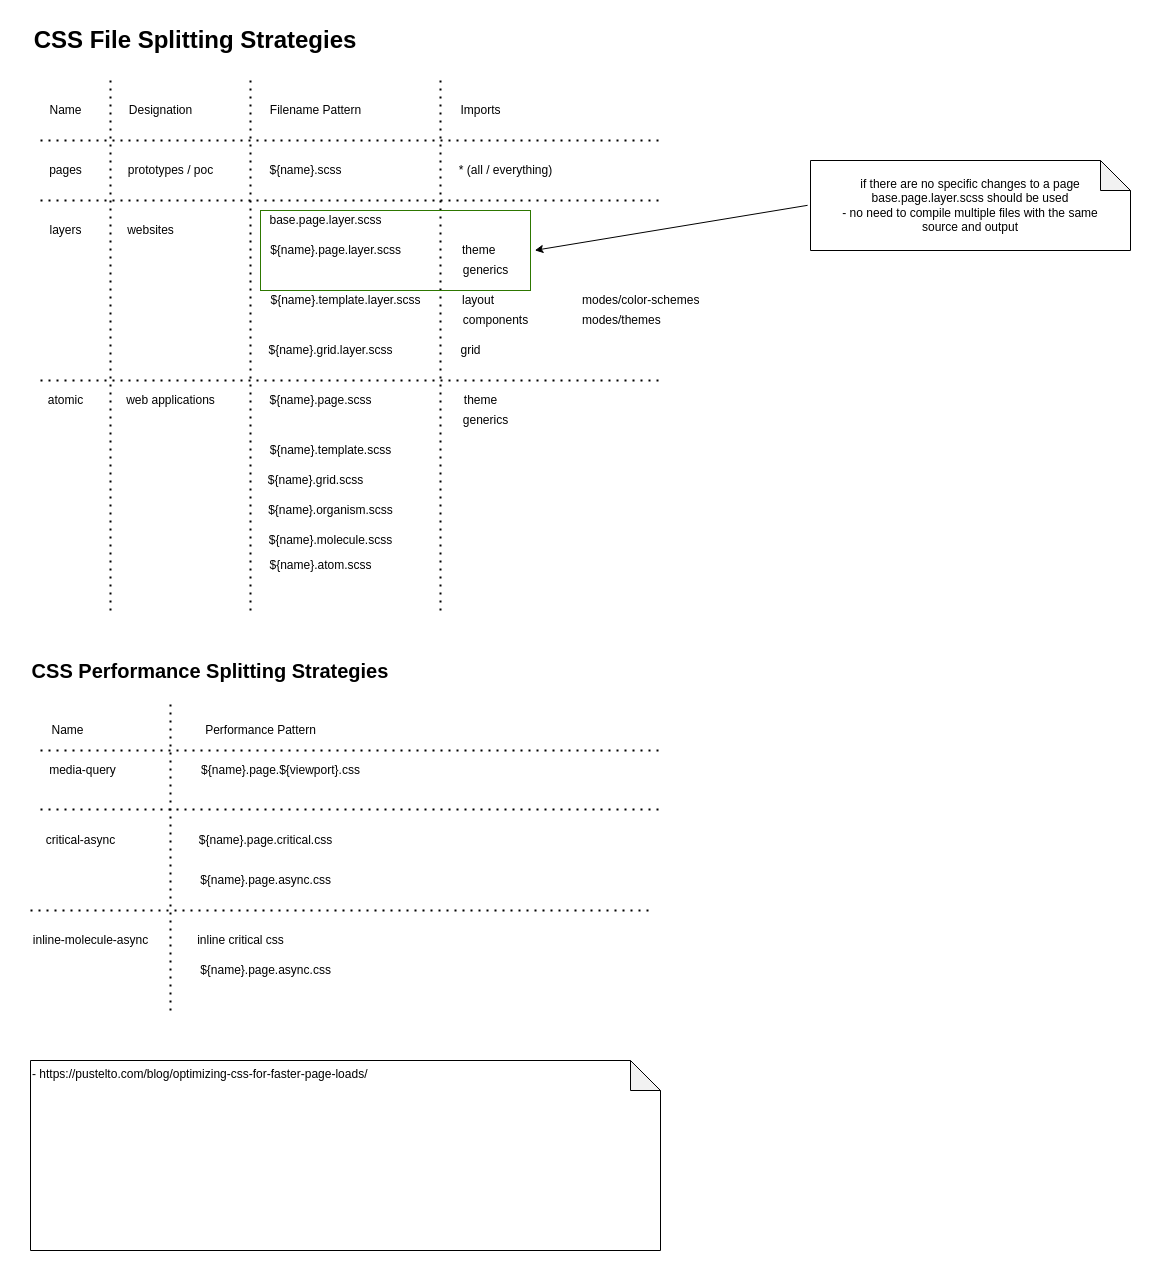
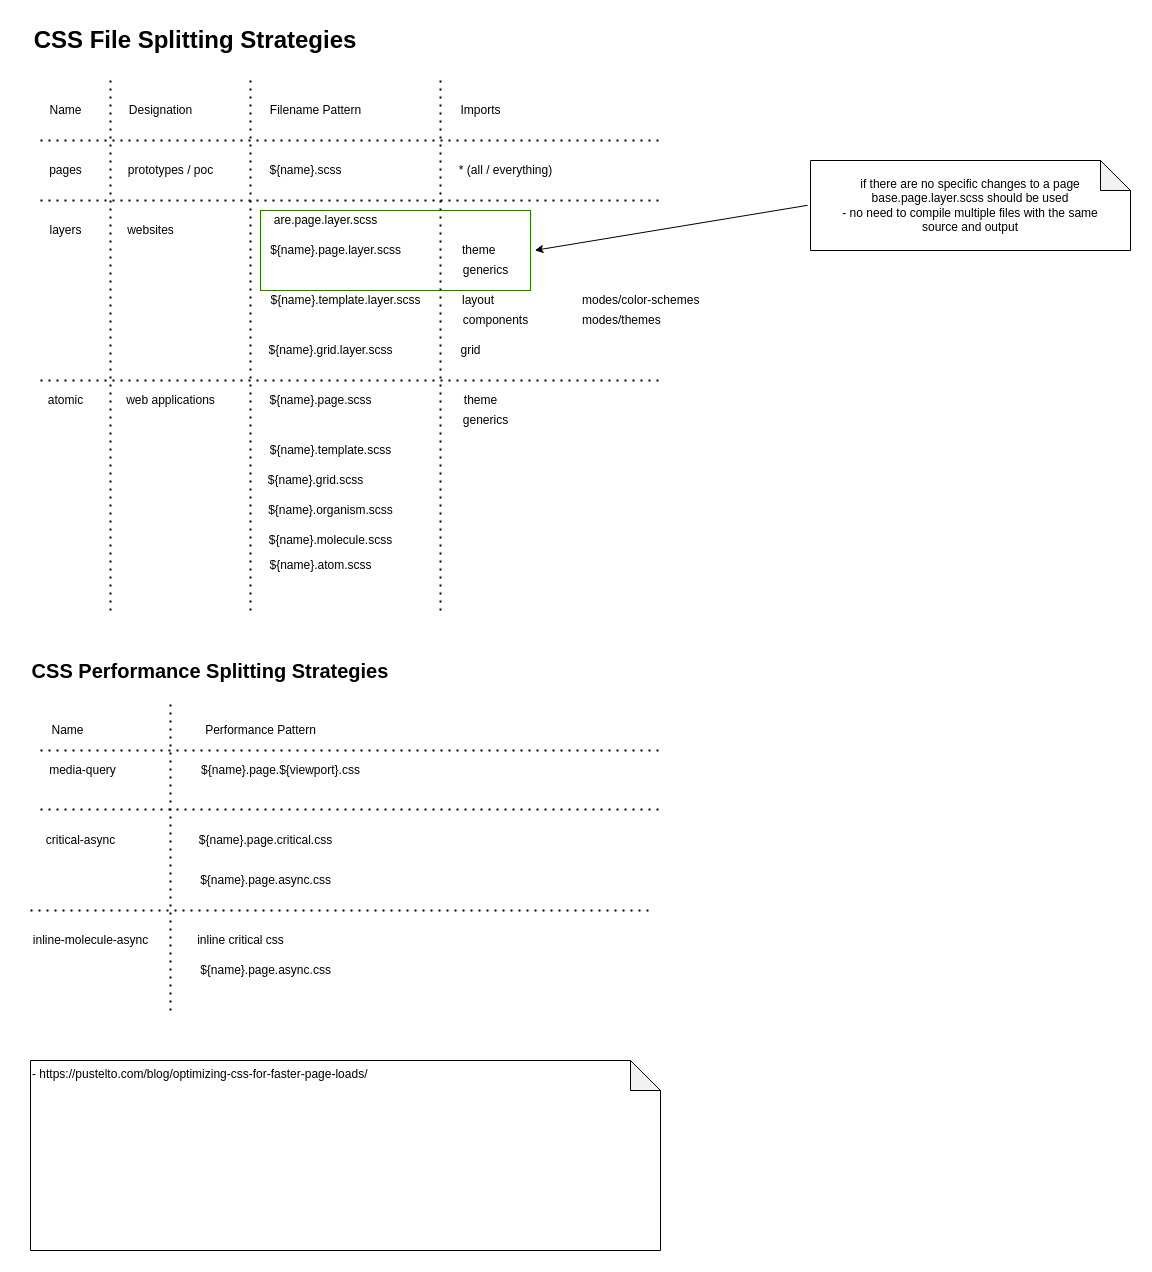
node "base.page.layer.scss": label "base.page.layer.scss" -> "are.page.layer.scss"
